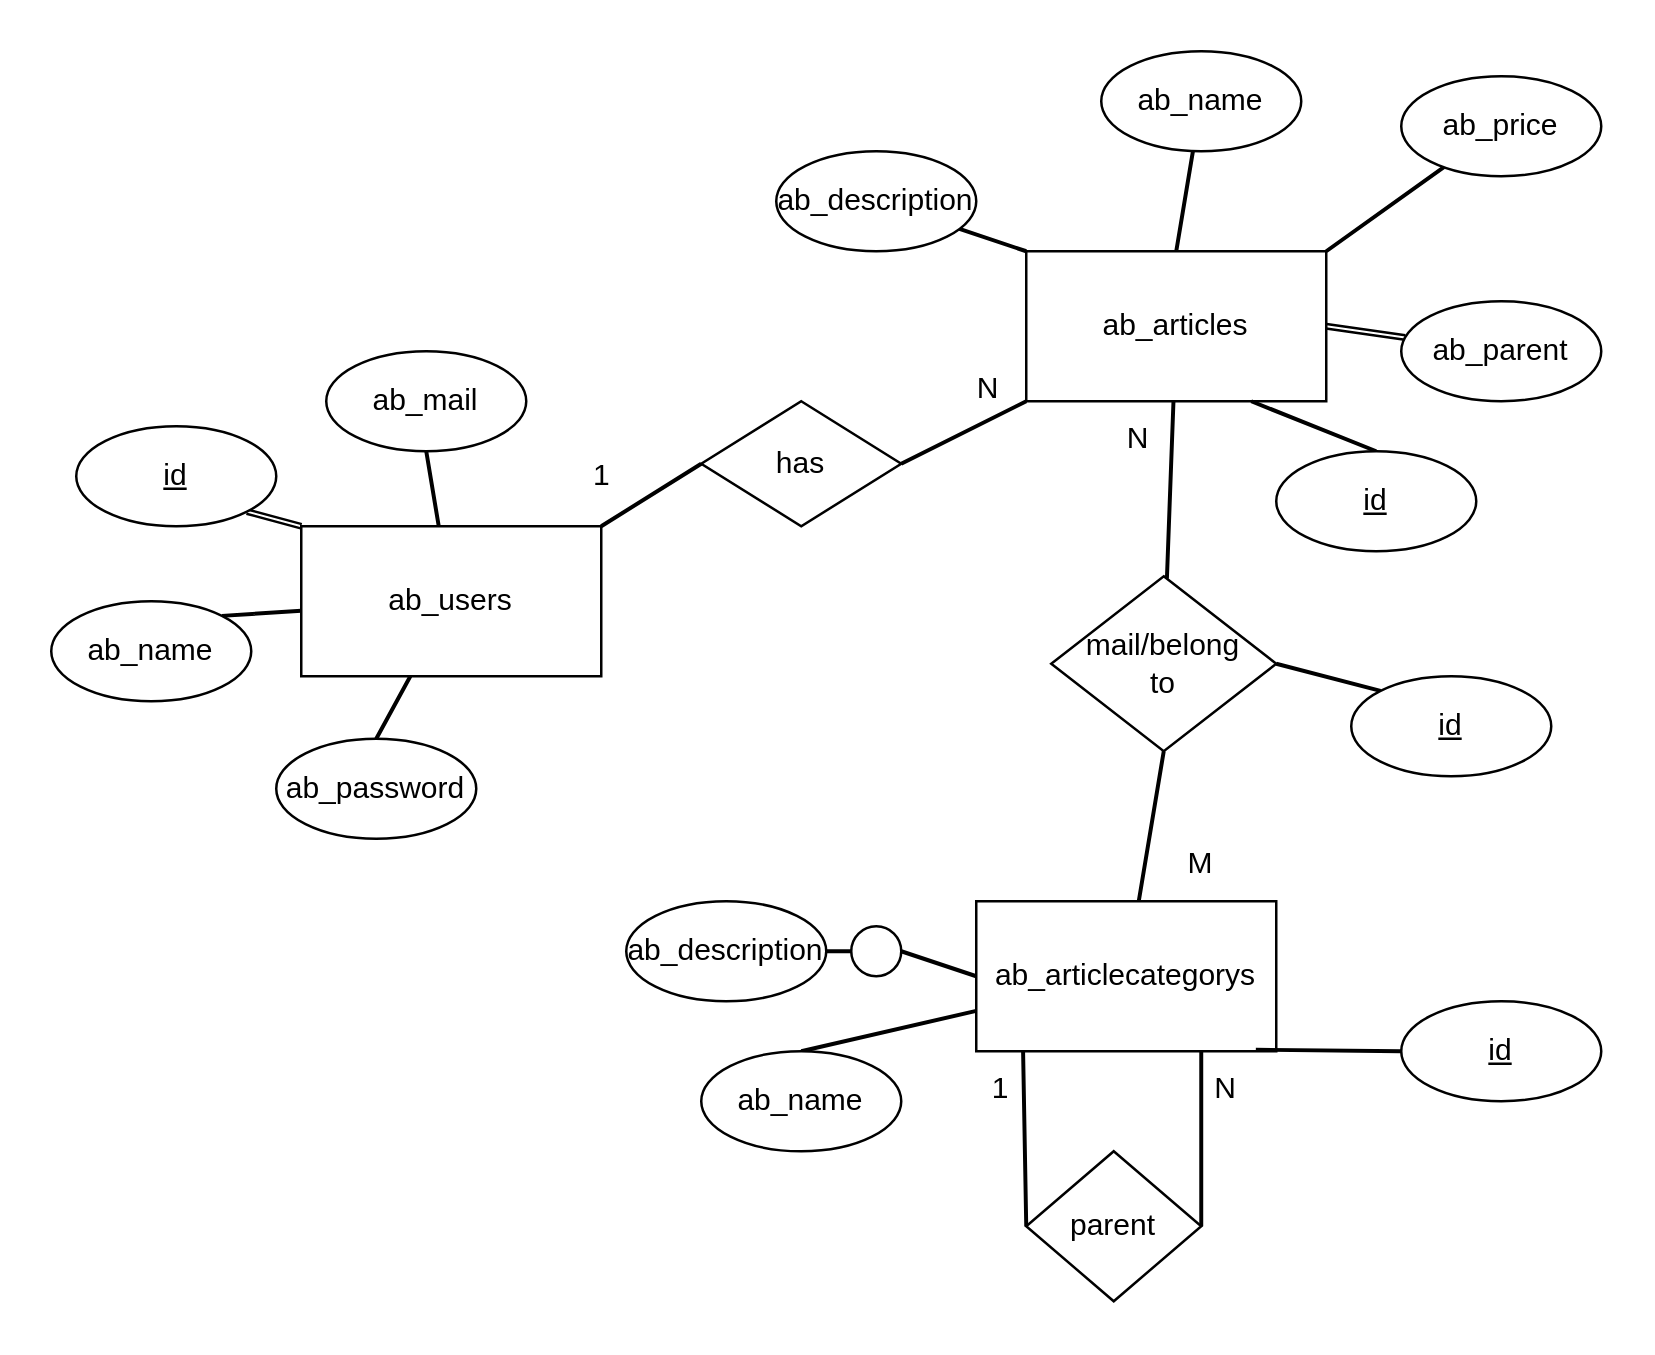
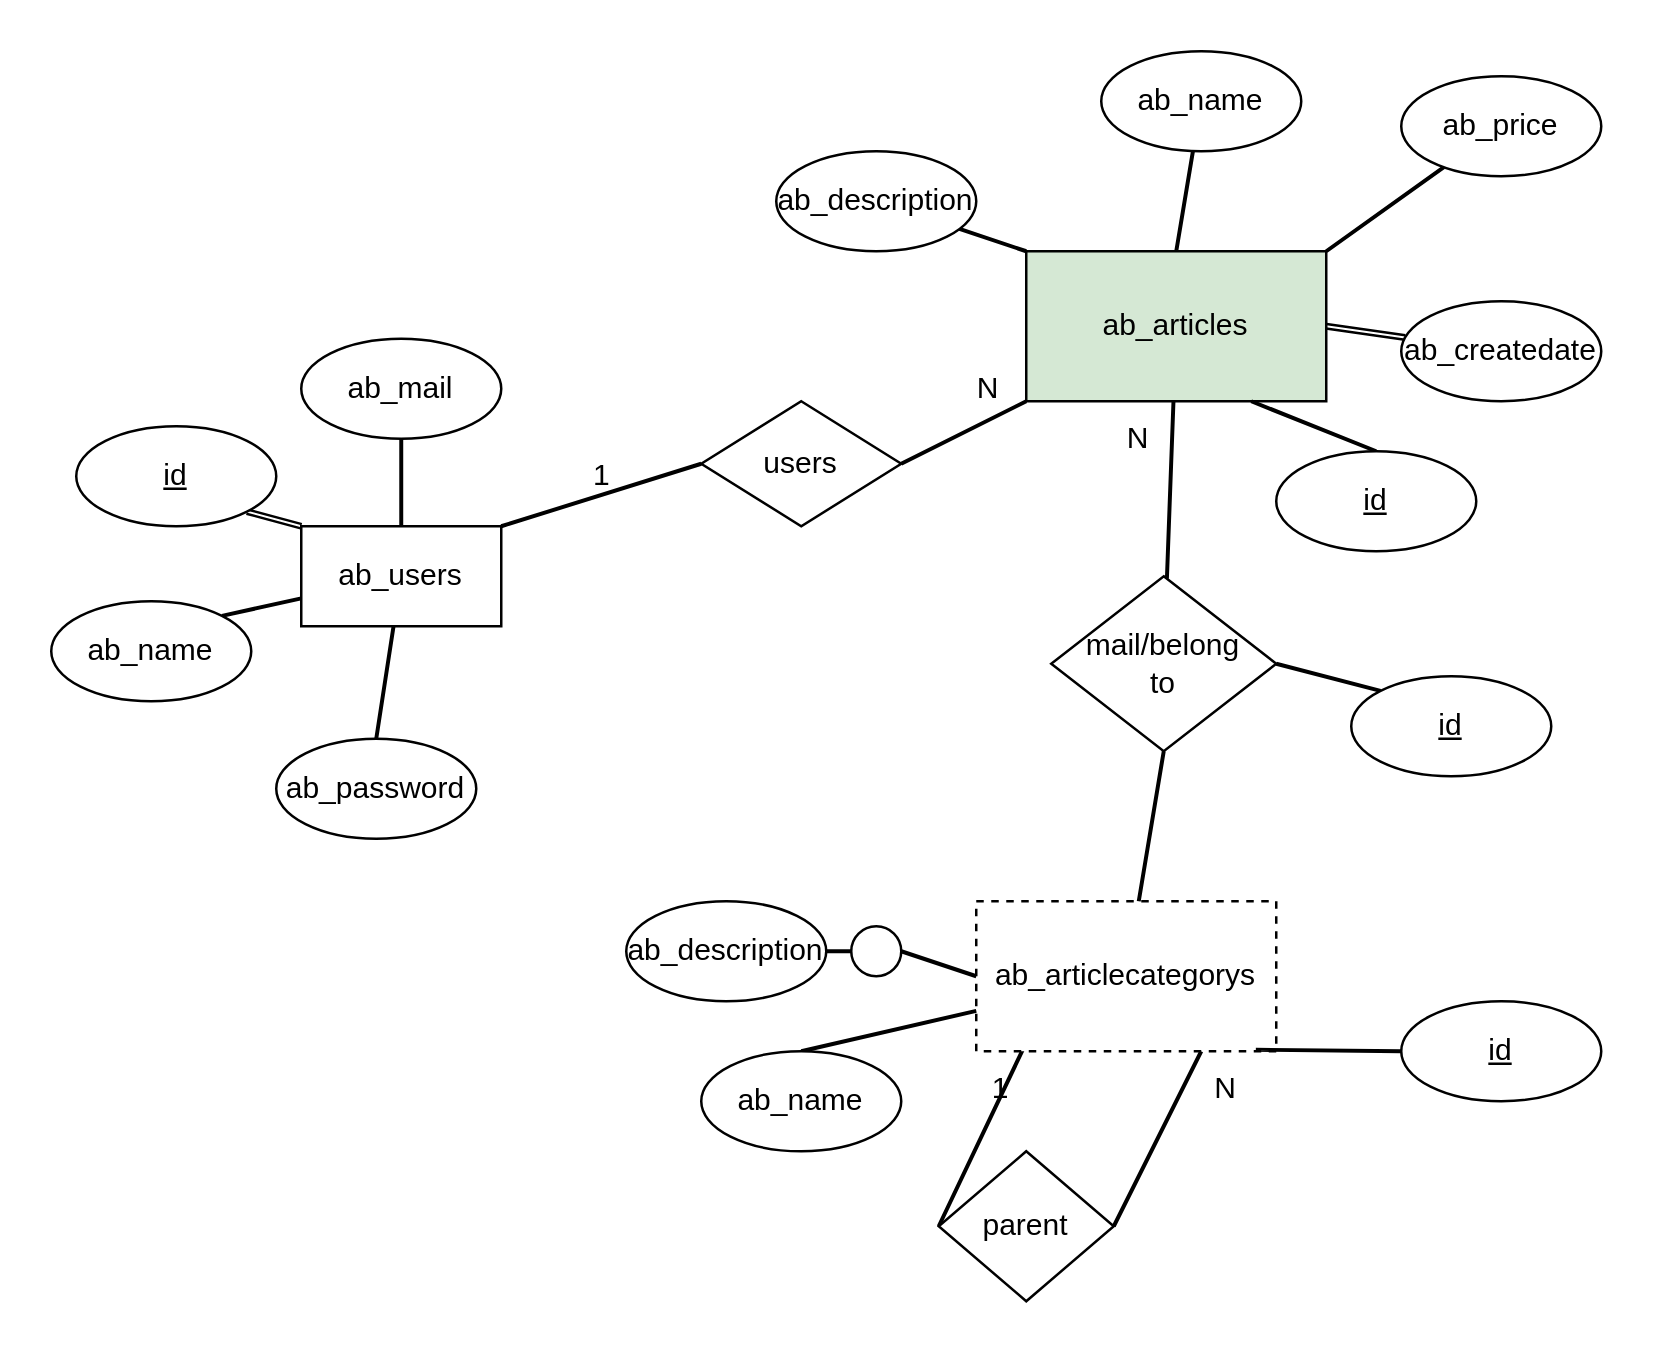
node "ab_articles": fillcolor #ffffff -> #d5e8d4
node "ab_parent": label "ab_parent" -> "ab_createdate"
node "ab_mail": moved (426, 401) -> (401, 389)
node "has": label "has" -> "users"
node "ab_users": size 300x150 -> 200x100
node "M": removed
node "ab_articlecategorys": style solid -> dashed
node "parent": moved (1114, 1226) -> (1026, 1226)
